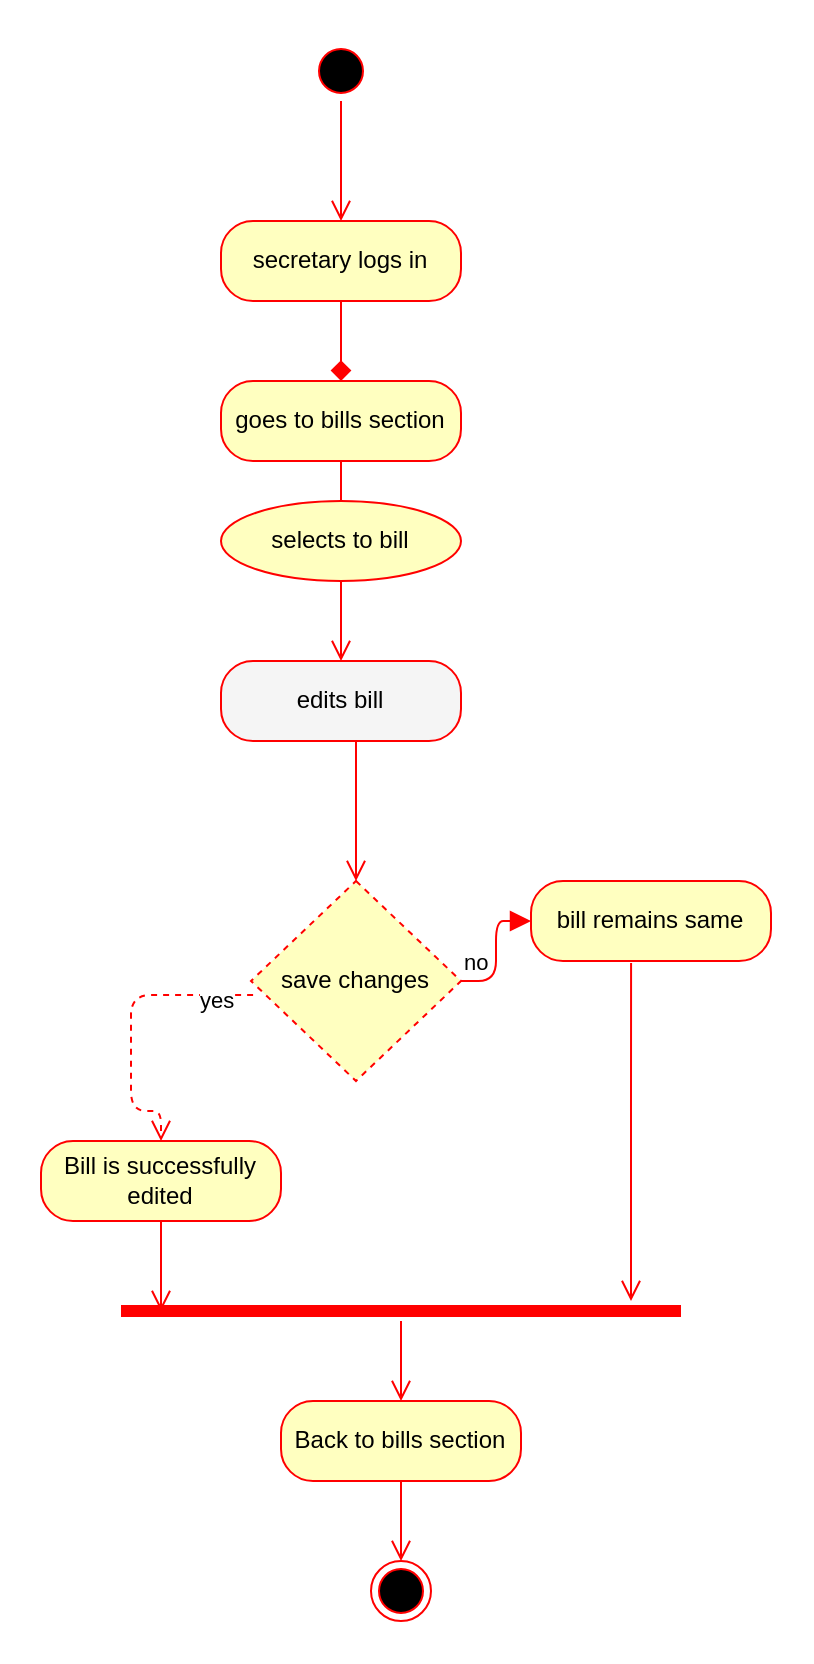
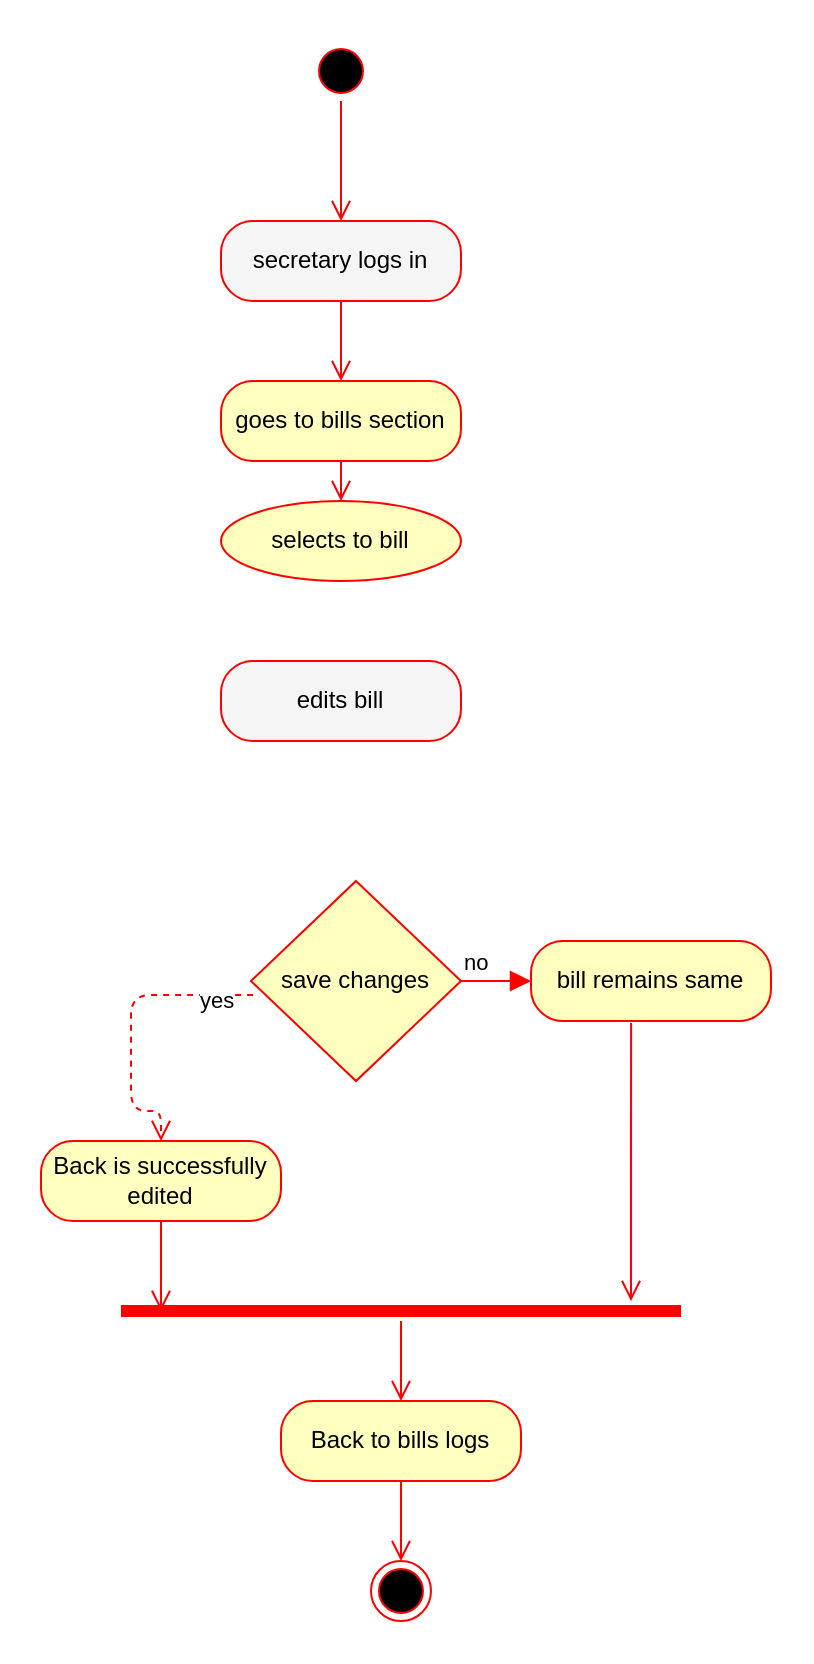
node "secretary logs in": fillcolor #ffffc0 -> #f5f5f5
edge "secretary logs in" -> "goes to bills section": arrowhead diamond -> open
edge "goes to bills section" -- "selects to bill": arrowhead none -> open
edge "selects to bill" -> "edits bill": removed
edge "edits bill" -> "save changes": removed
node "bill remains same": moved (651, 921) -> (651, 981)
node "save changes": style dashed -> solid
node "Bill is successfully edited": label "Bill is successfully edited" -> "Back is successfully edited"
node "Back to bills section": label "Back to bills section" -> "Back to bills logs"
